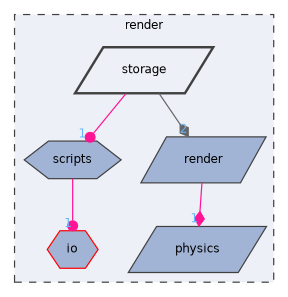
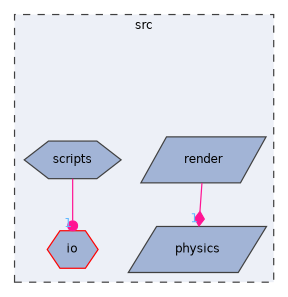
cluster "render": label "render" -> "src"
node "storage": removed
